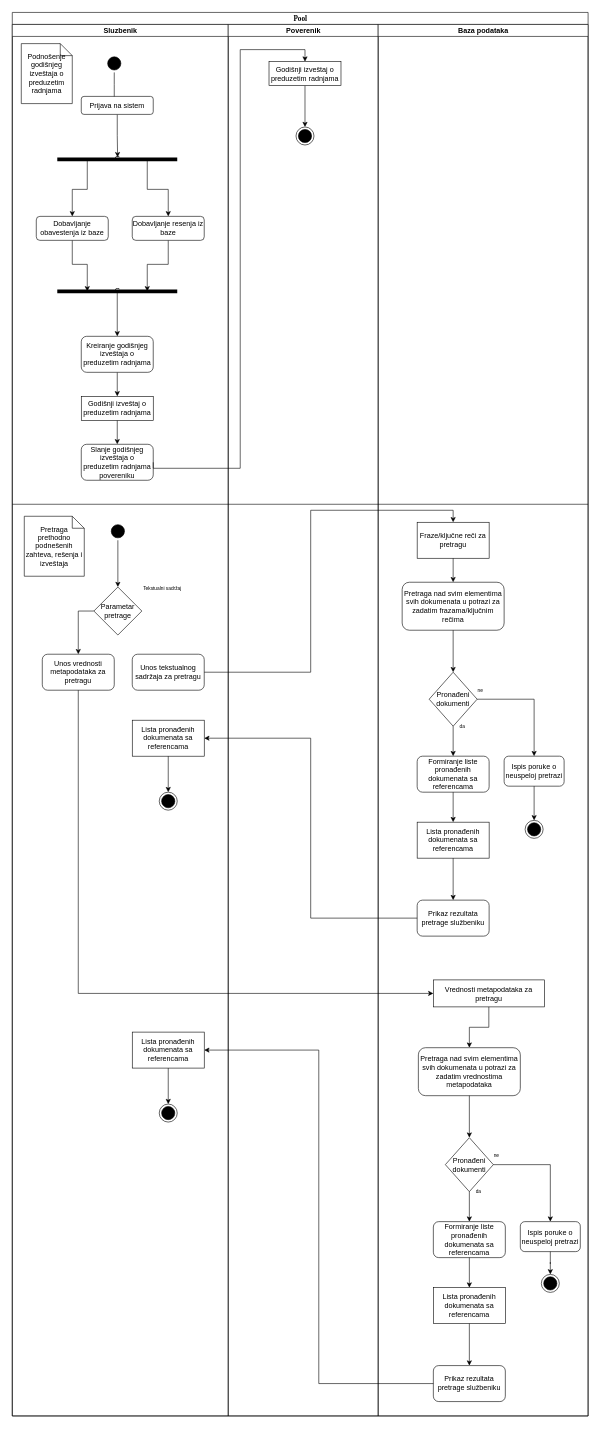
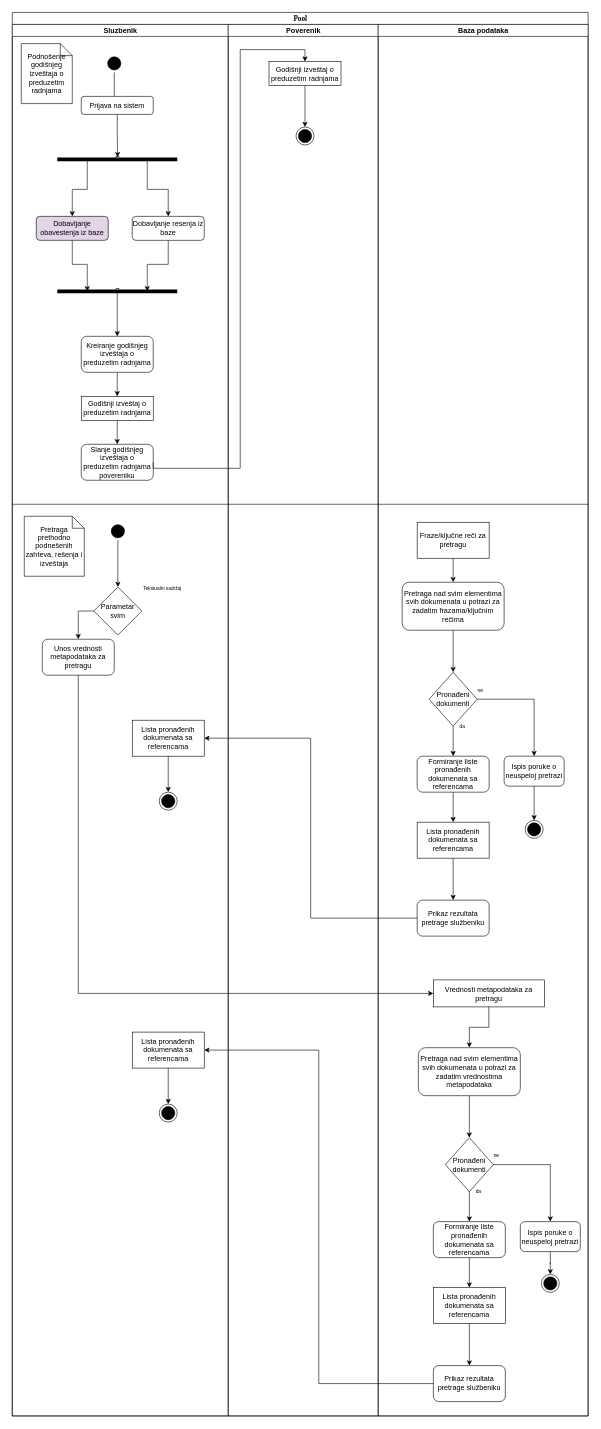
node "Dobavljanje obavestenja iz baze": fillcolor #ffffff -> #e1d5e7
edge "Unos tekstualnog sadržaja za pretragu" -> "Fraze/ključne reči za pretragu": removed
node "Parametar pretrage": label "Parametar pretrage" -> "Parametar svim"
node "Unos vrednosti metapodataka za pretragu": moved (78, 672) -> (78, 657)
node "Unos tekstualnog sadržaja za pretragu": removed
